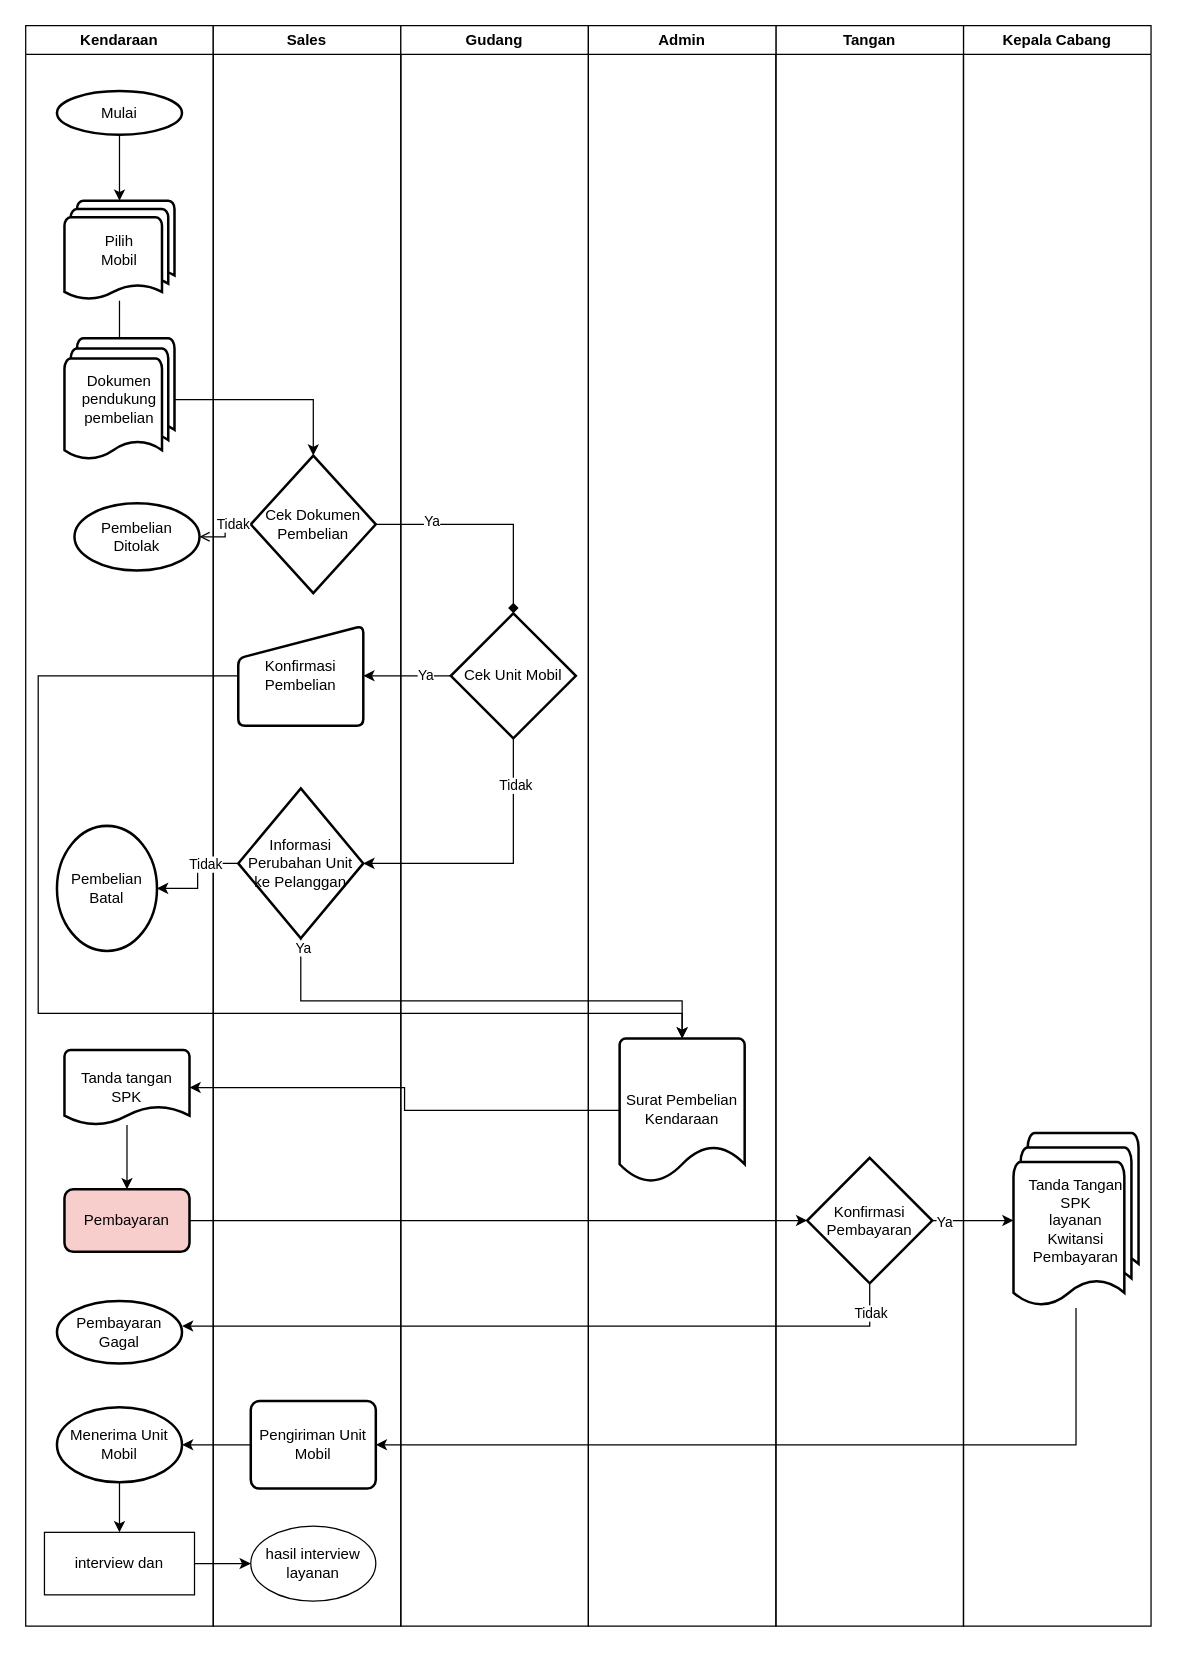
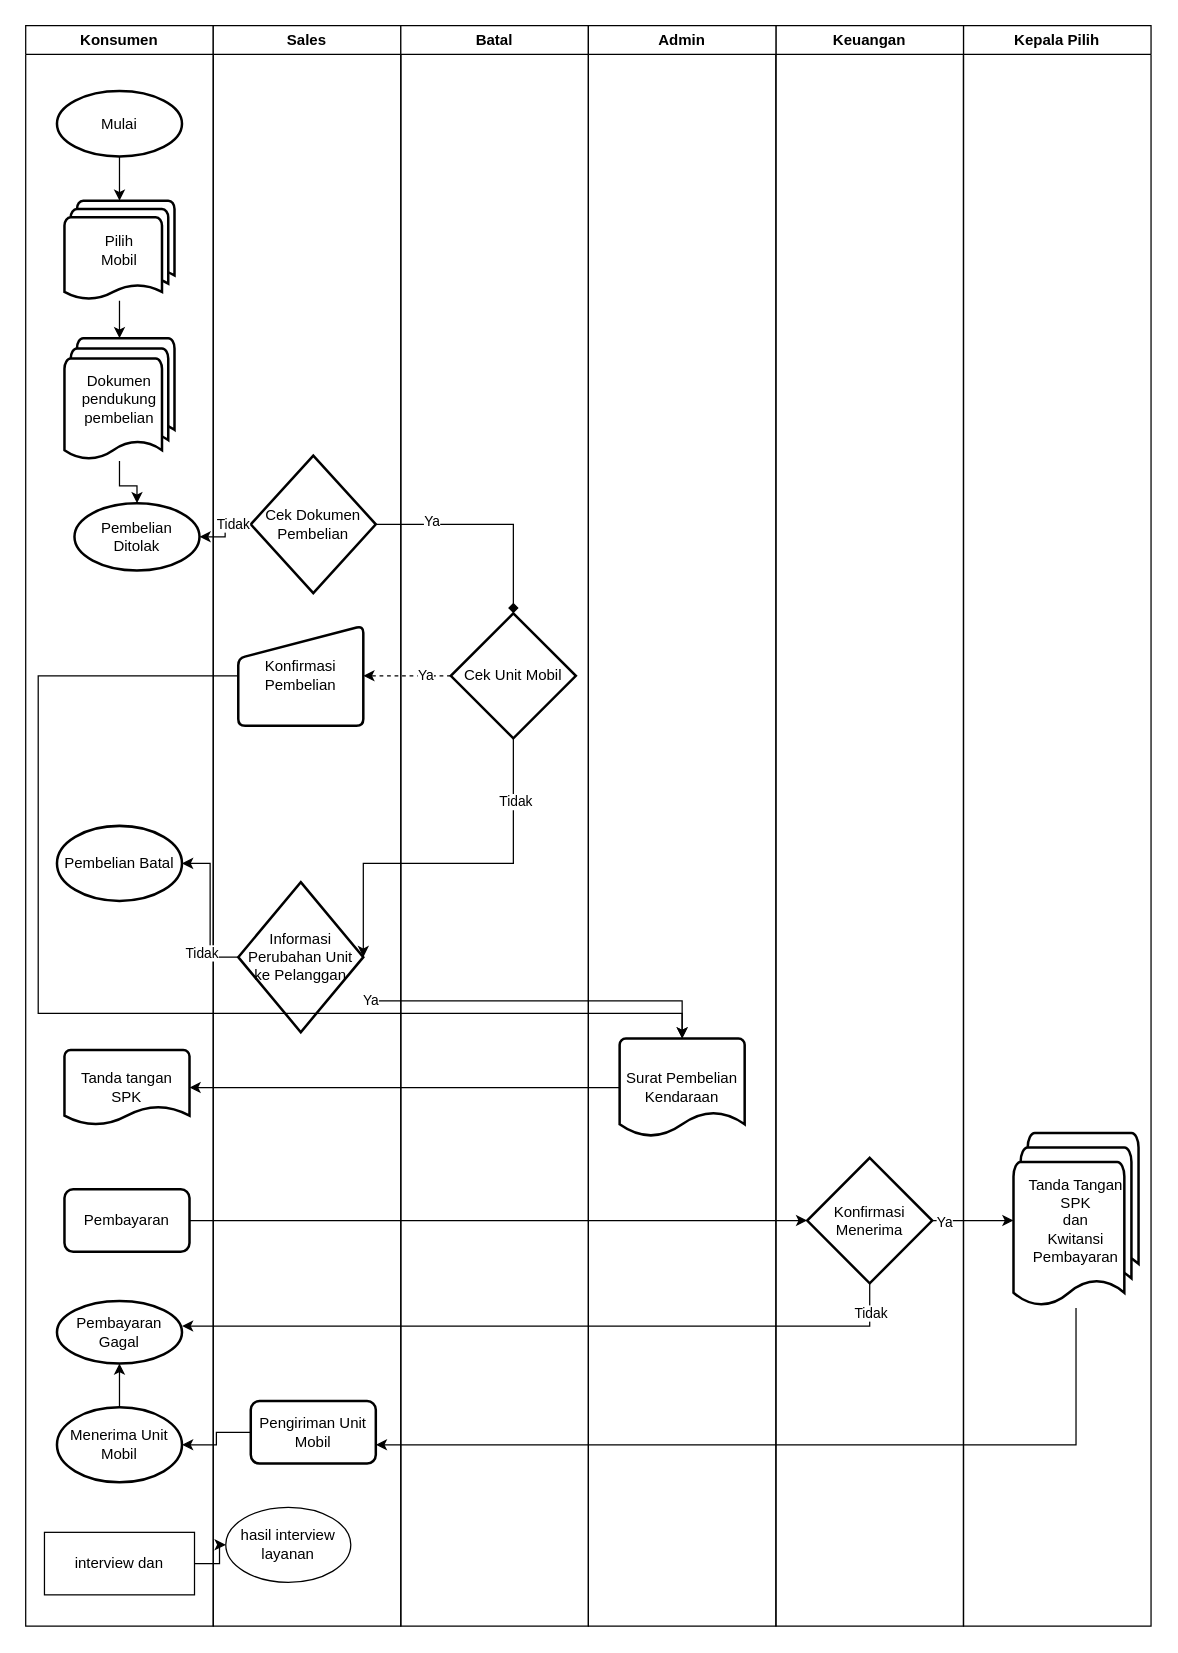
node "Kendaraan": label "Kendaraan" -> "Konsumen"
node "Gudang": label "Gudang" -> "Batal"
node "Tangan": label "Tangan" -> "Keuangan"
node "Kepala Cabang": label "Kepala Cabang" -> "Kepala Pilih"
node "Mulai": size 125x44 -> 125x65
edge "Pilih Mobil" -- "Dokumen pendukung pembelian": arrowhead none -> classic
edge "Dokumen pendukung pembelian" -> "Cek Dokumen Pembelian": now "Dokumen pendukung pembelian" -> "Pembelian Ditolak"
edge "Cek Dokumen Pembelian" -> "Pembelian Ditolak": arrowhead open -> classic
edge "Cek Unit Mobil" -> "Konfirmasi Pembelian": style solid -> dashed
node "Informasi Perubahan Unit ke Pelanggan": moved (301, 863) -> (301, 957)
node "Pembelian Batal": size 100x125 -> 125x75
node "Surat Pembelian Kendaraan": size 125x144 -> 125x98
edge "Tanda tangan SPK" -> "Pembayaran": removed
node "Pembayaran": fillcolor #f8cecc -> #ffffff
node "Konfirmasi Pembayaran": label "Konfirmasi Pembayaran" -> "Konfirmasi Menerima"
node "Tanda Tangan SPK layanan Kwitansi Pembayaran": label "Tanda Tangan SPK layanan Kwitansi Pembayaran" -> "Tanda Tangan SPK dan Kwitansi Pembayaran"
node "Pengiriman Unit Mobil": size 125x88 -> 125x63
edge "Menerima Unit Mobil" -> "interview dan": now "Menerima Unit Mobil" -> "Pembayaran Gagal"
node "hasil interview layanan": moved (313, 1563) -> (288, 1544)
